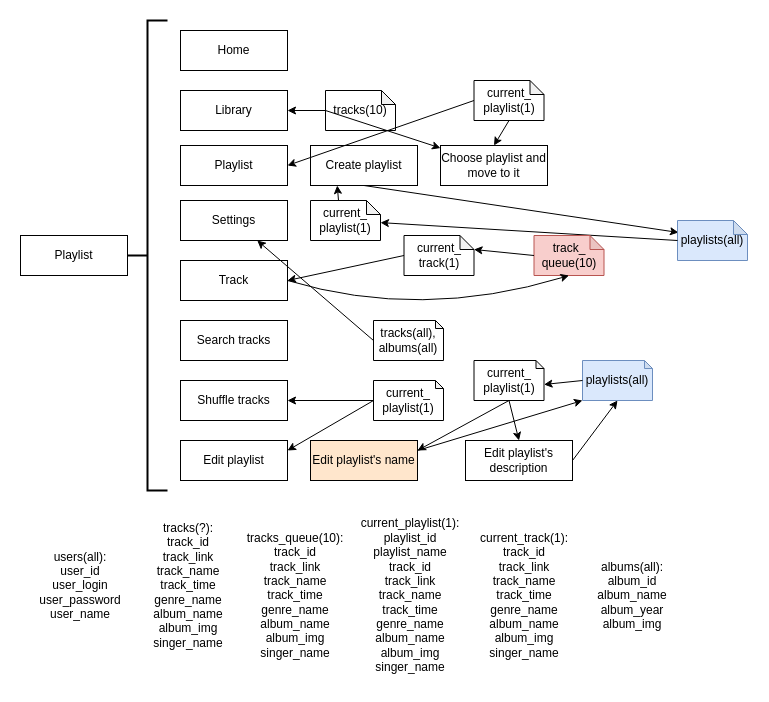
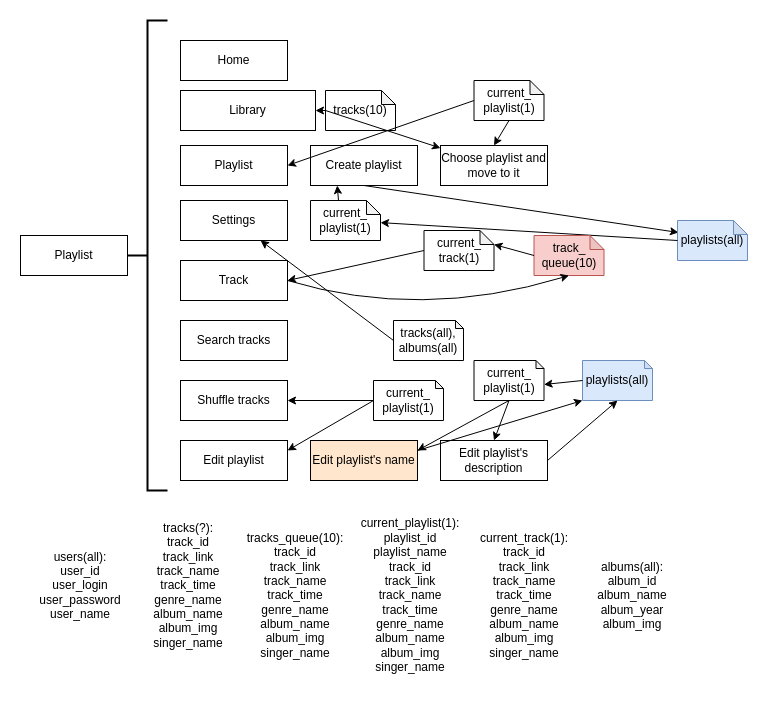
node "Home": moved (234, 51) -> (234, 61)
node "Library": size 107x40 -> 135x40
node "current_ track(1)": moved (439, 256) -> (459, 251)
node "tracks(all), albums(all)": moved (409, 341) -> (429, 341)
node "Edit playlist's description": moved (519, 461) -> (494, 461)
